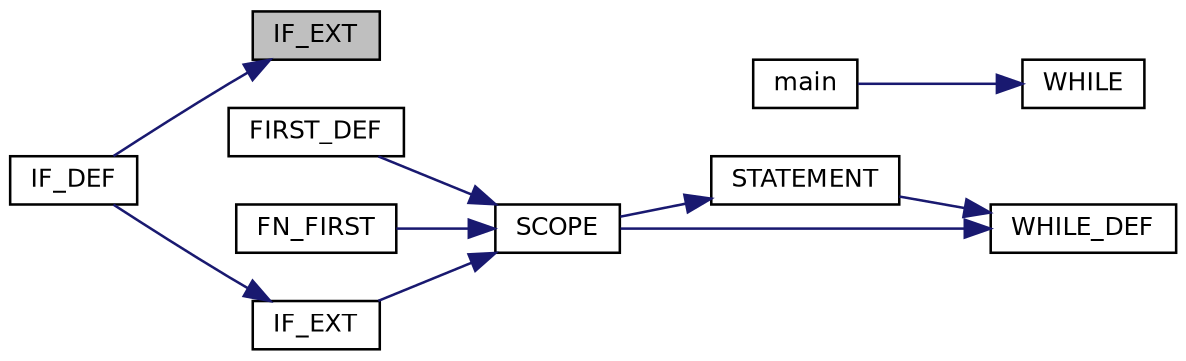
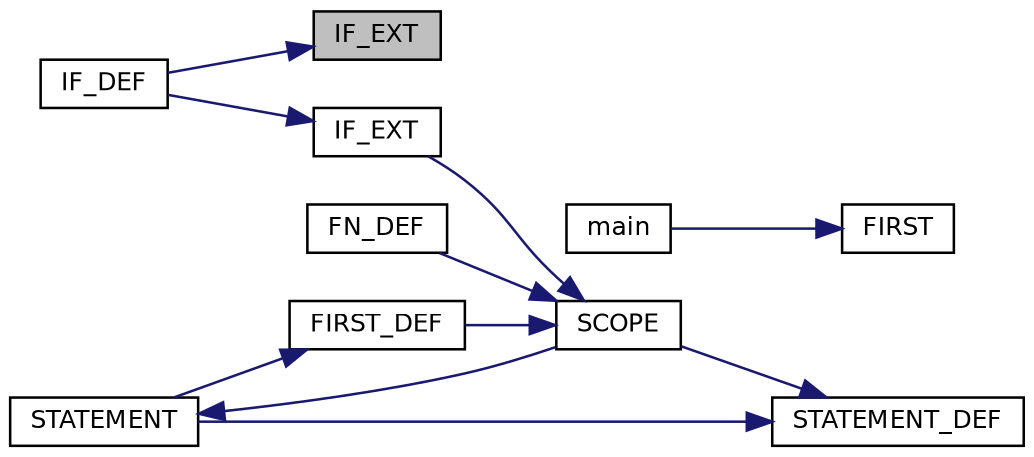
node "WHILE": label "WHILE" -> "FIRST"
node "FN_FIRST": label "FN_FIRST" -> "FN_DEF"
node "WHILE_DEF": label "WHILE_DEF" -> "STATEMENT_DEF"
edge "STATEMENT" -> "FIRST_DEF": added
